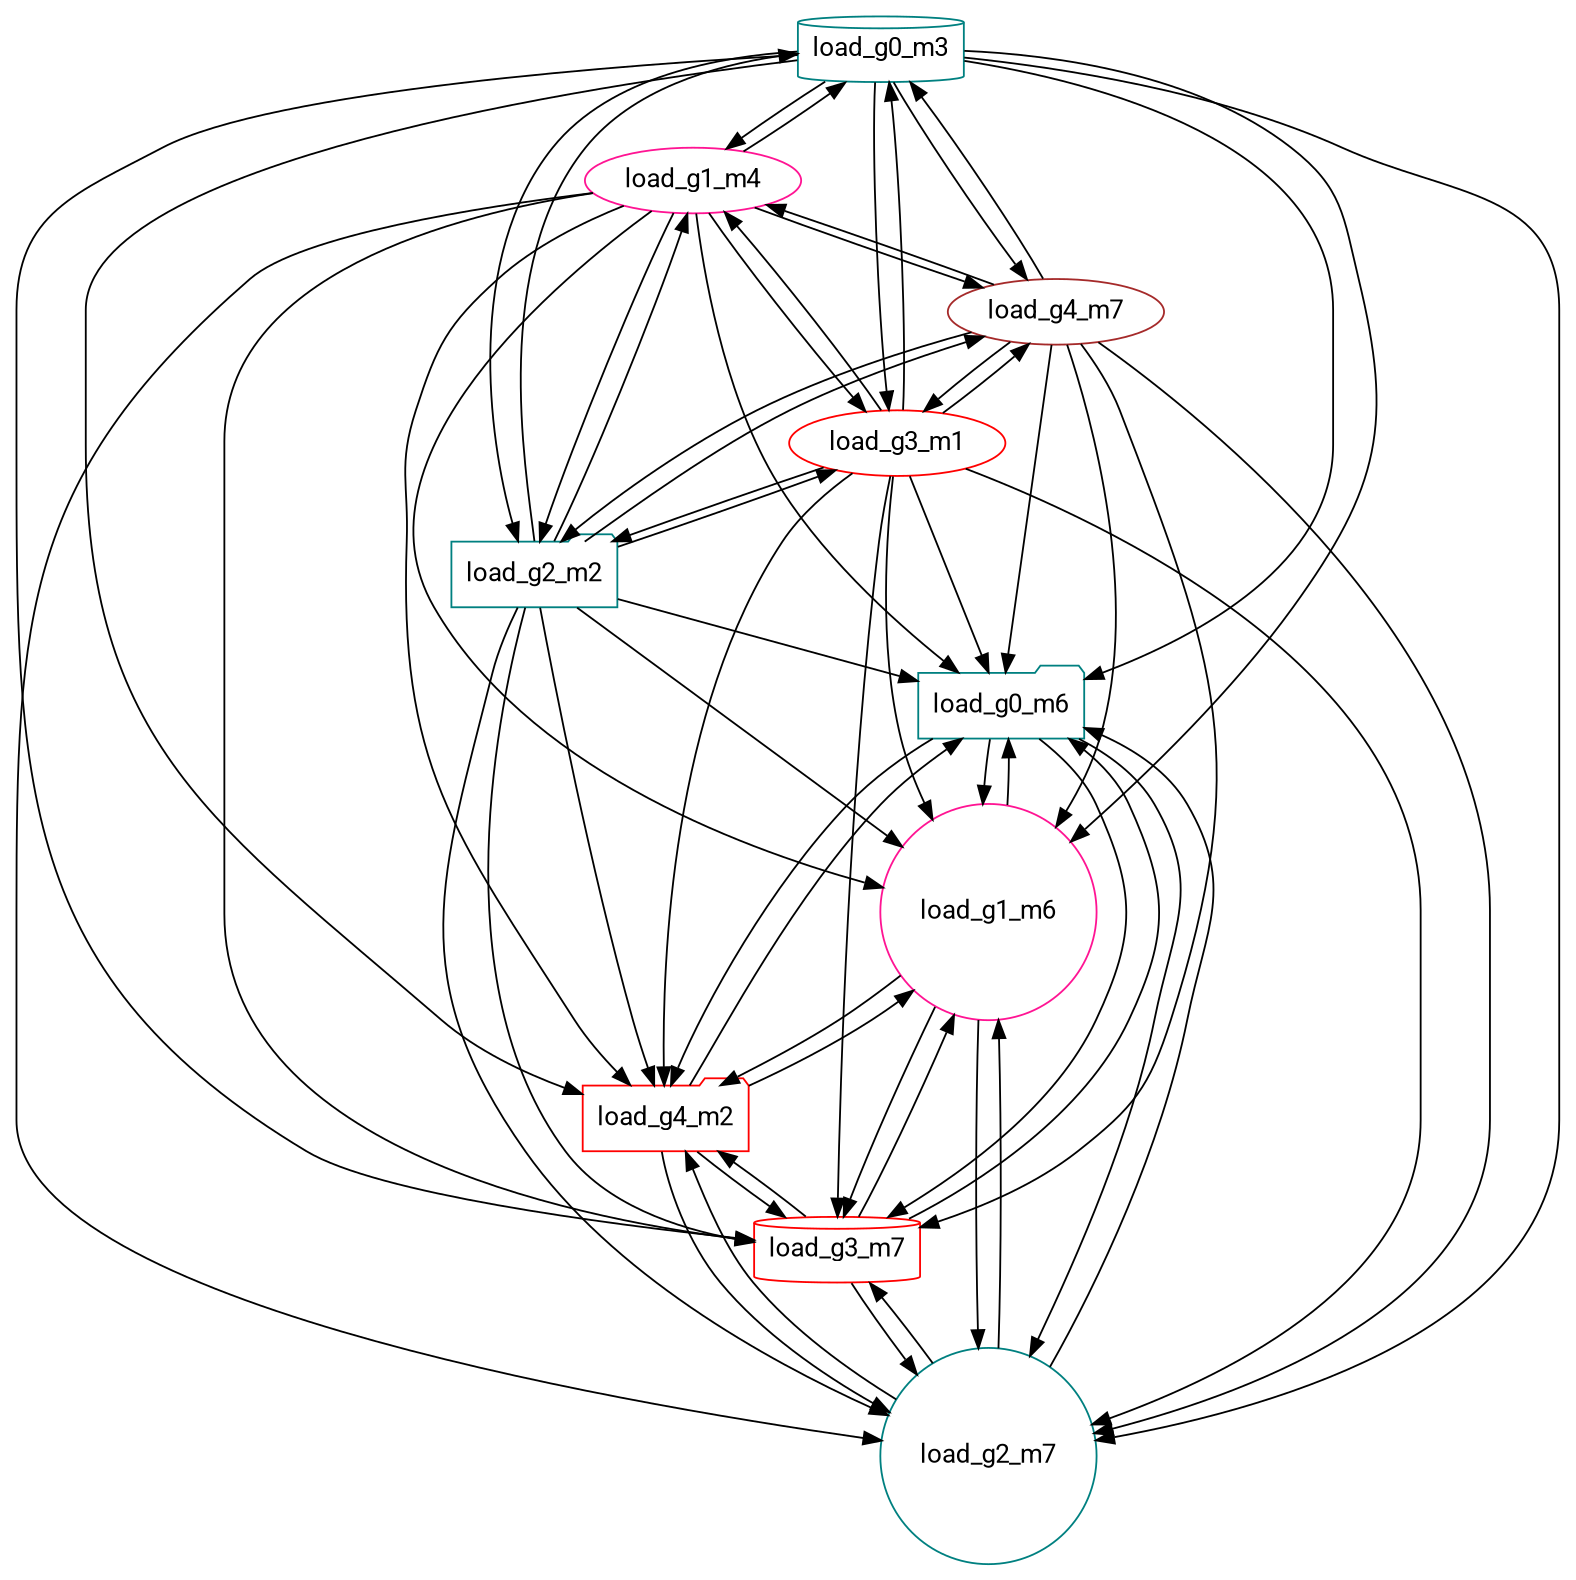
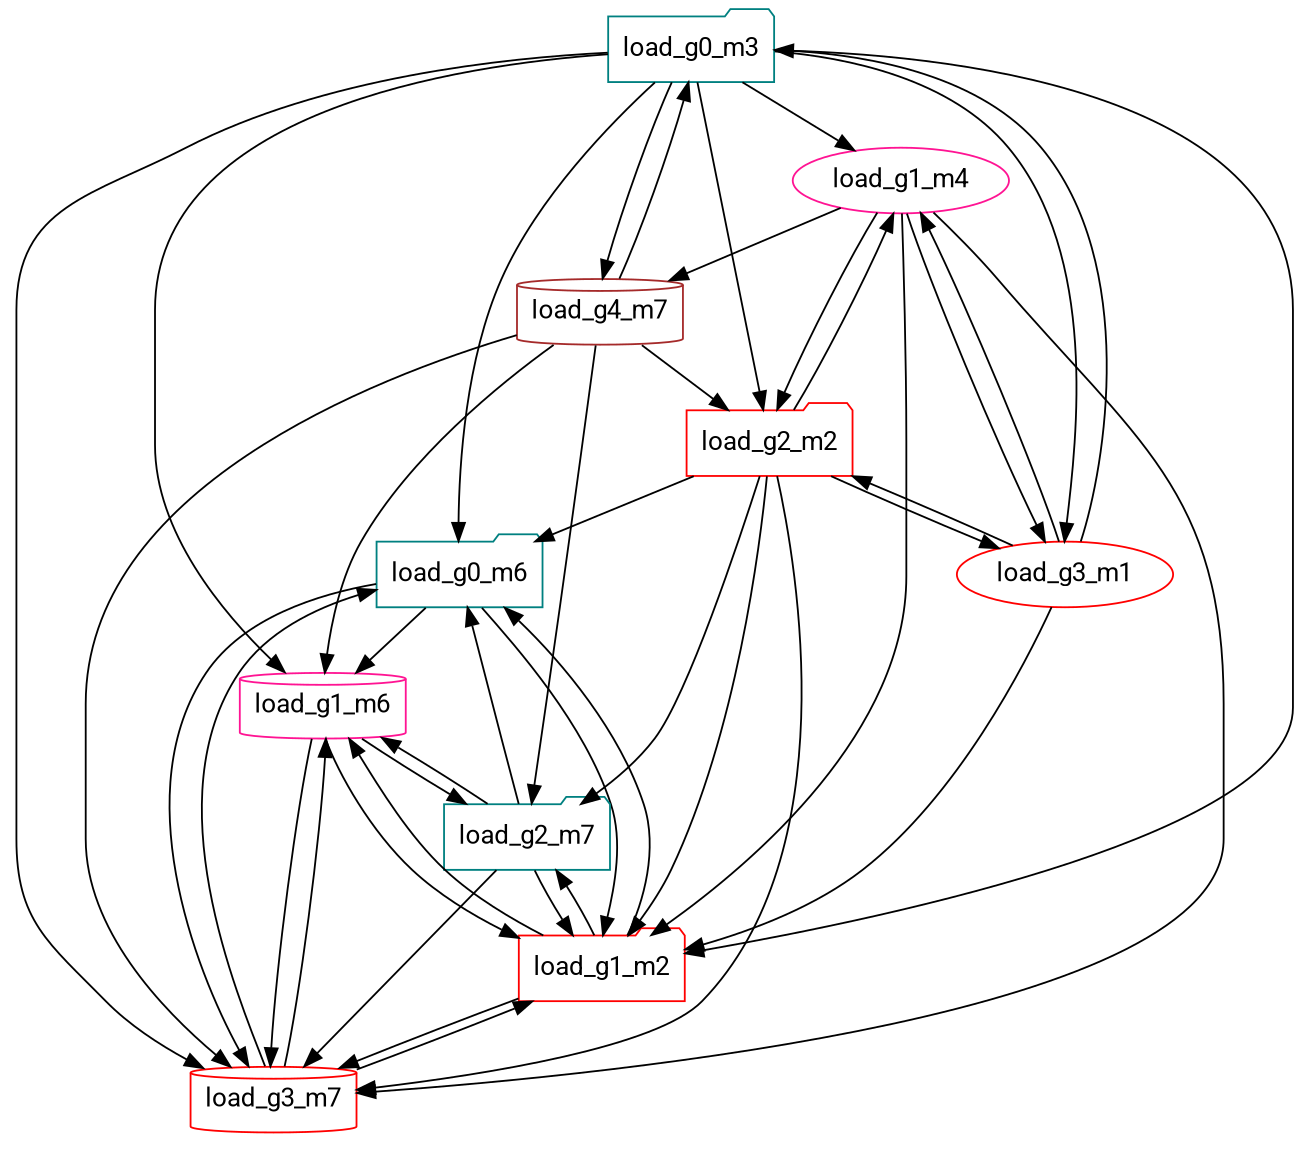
node "load_g0_m3": shape cylinder -> folder
edge "load_g1_m4" -> "load_g0_m3": removed
edge "load_g2_m2" -> "load_g0_m3": removed
edge "load_g4_m7" -> "load_g1_m4": removed
node "load_g4_m7": shape ellipse -> cylinder
edge "load_g4_m7" -> "load_g3_m1": removed
edge "load_g3_m1" -> "load_g4_m7": removed
edge "load_g2_m2" -> "load_g4_m7": removed
edge "load_g1_m4" -> "load_g0_m6": removed
edge "load_g4_m7" -> "load_g0_m6": removed
edge "load_g3_m1" -> "load_g0_m6": removed
node "load_g2_m2": color teal -> red
edge "load_g1_m4" -> "load_g1_m6": removed
edge "load_g3_m1" -> "load_g1_m6": removed
edge "load_g0_m3" -> "load_g2_m7": removed
edge "load_g2_m2" -> "load_g1_m6": removed
edge "load_g1_m6" -> "load_g0_m6": removed
edge "load_g3_m1" -> "load_g3_m7": removed
edge "load_g3_m1" -> "load_g2_m7": removed
node "load_g1_m6": shape circle -> cylinder
edge "load_g1_m4" -> "load_g2_m7": removed
edge "load_g0_m6" -> "load_g2_m7": removed
node "load_g4_m2": label "load_g4_m2" -> "load_g1_m2"
edge "load_g3_m7" -> "load_g2_m7": removed
node "load_g2_m7": shape circle -> folder
